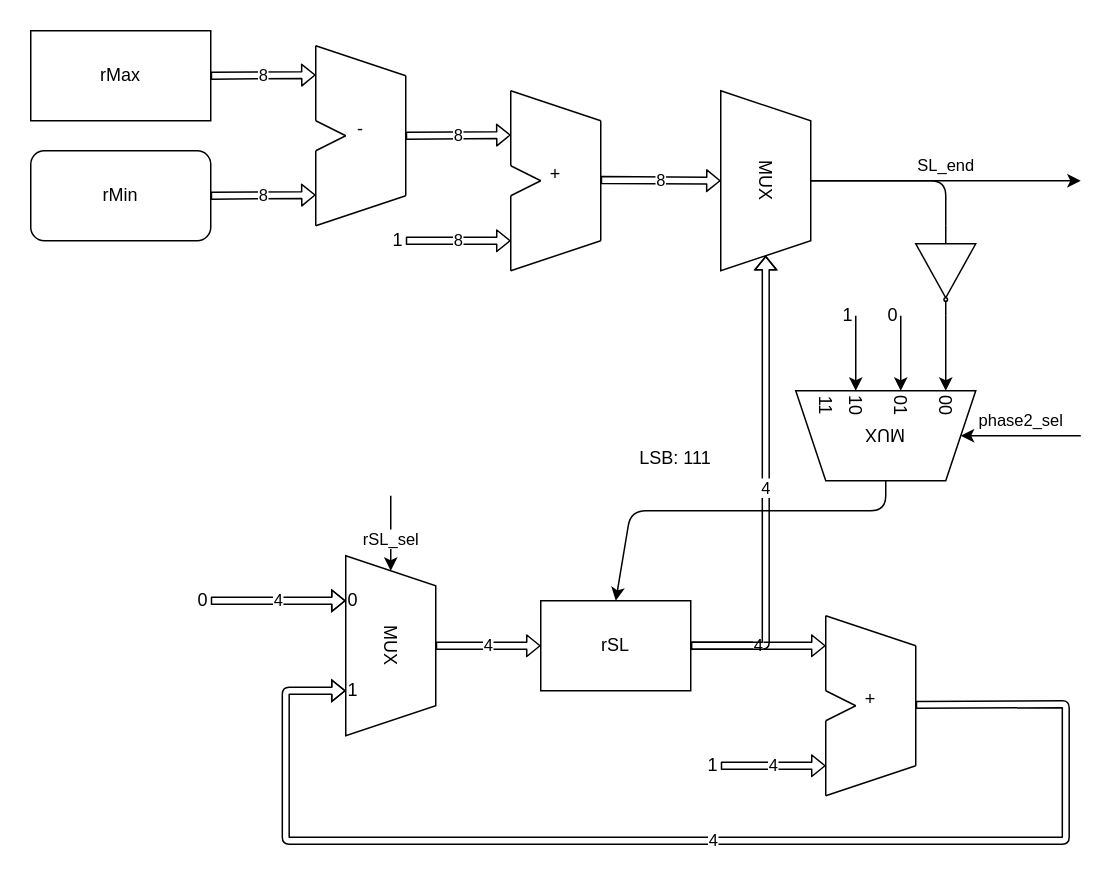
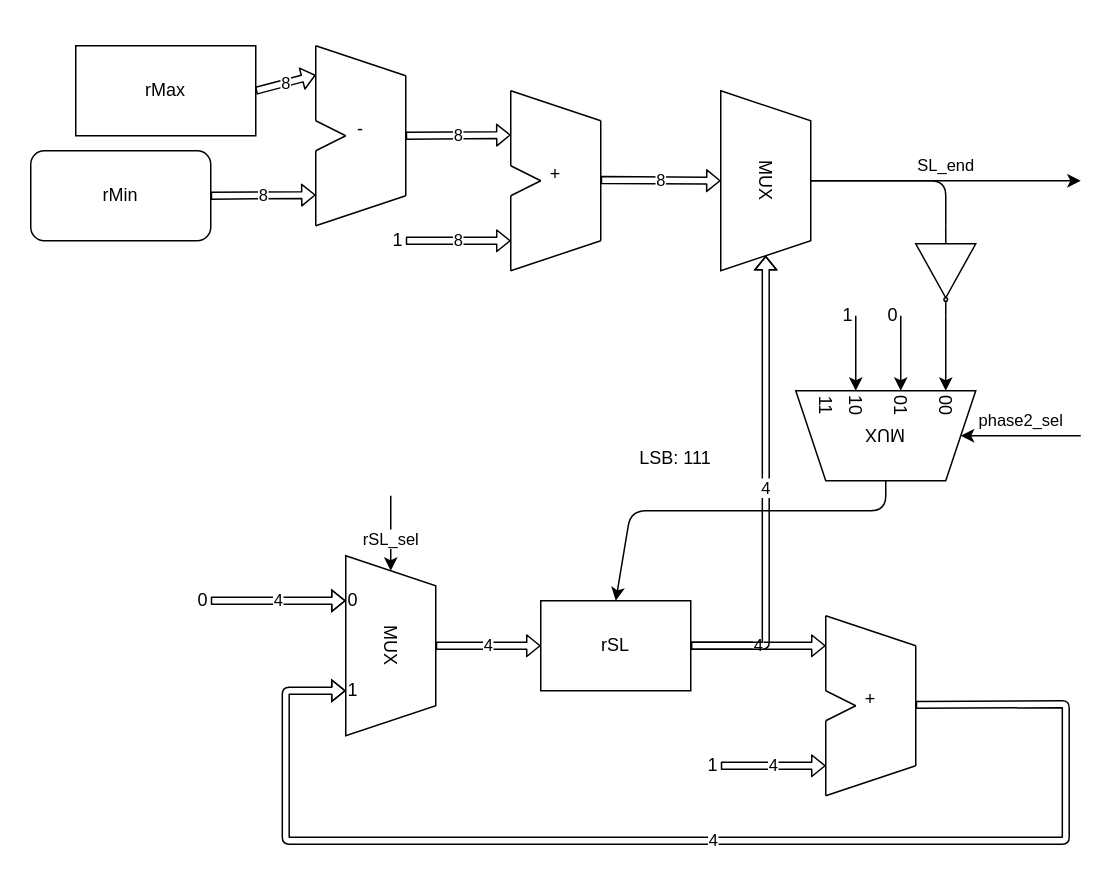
node "rMax": moved (121, 76) -> (166, 91)
